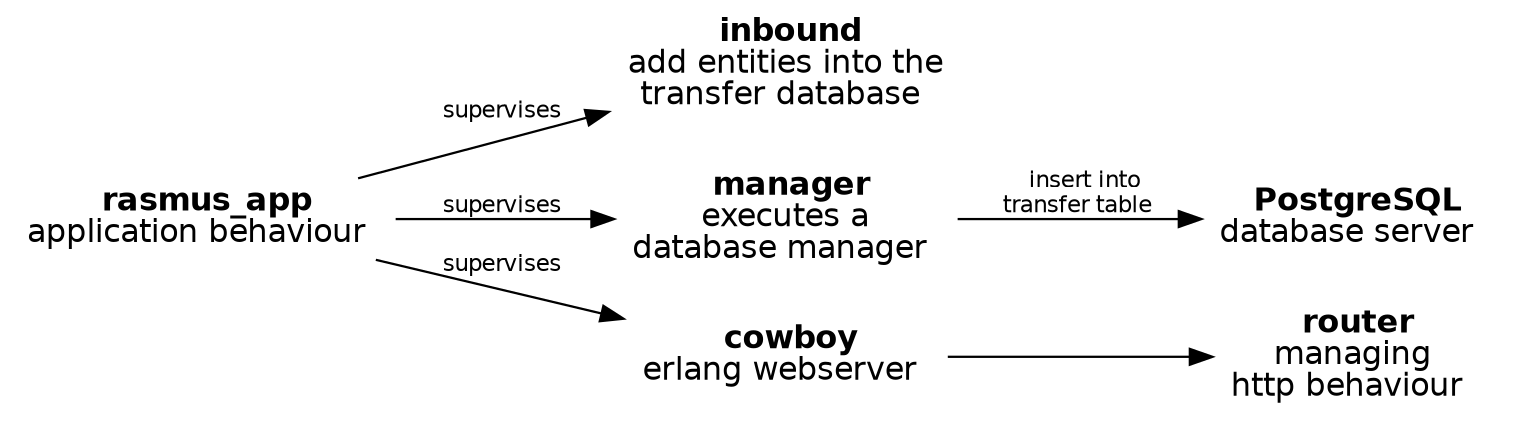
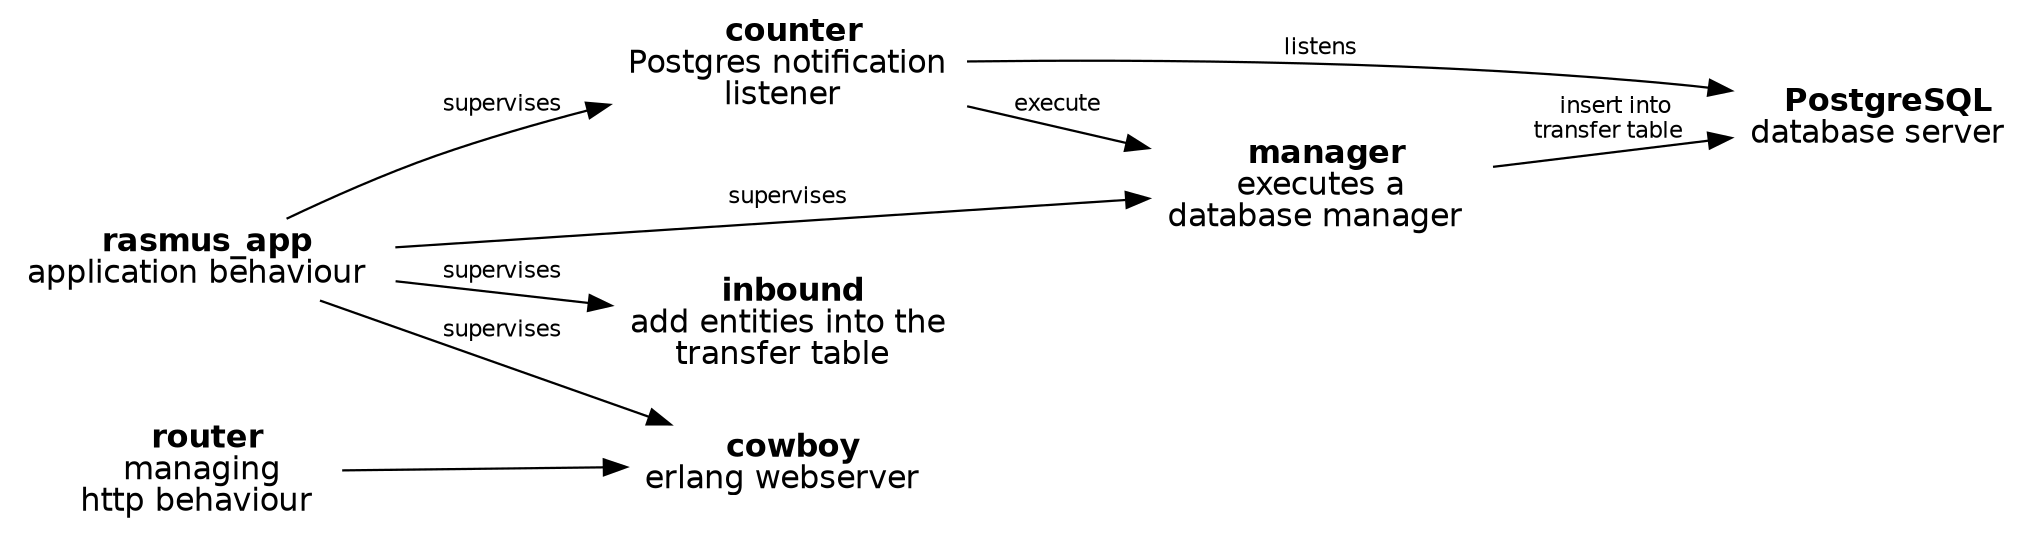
node "counter": added
node "inbound": text "transfer database" -> "transfer table"
edge "cowboy" -> "router": reversed
